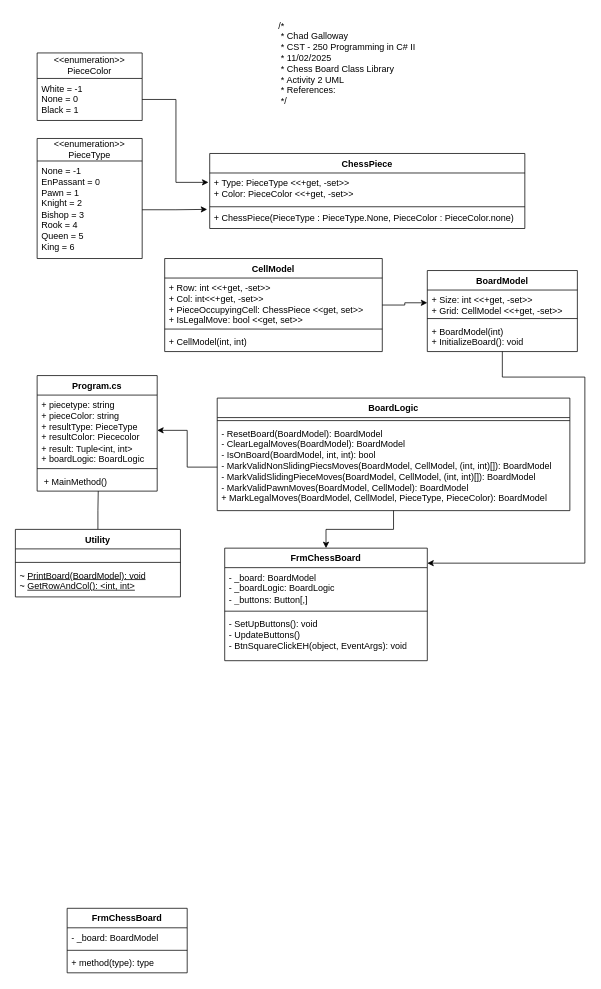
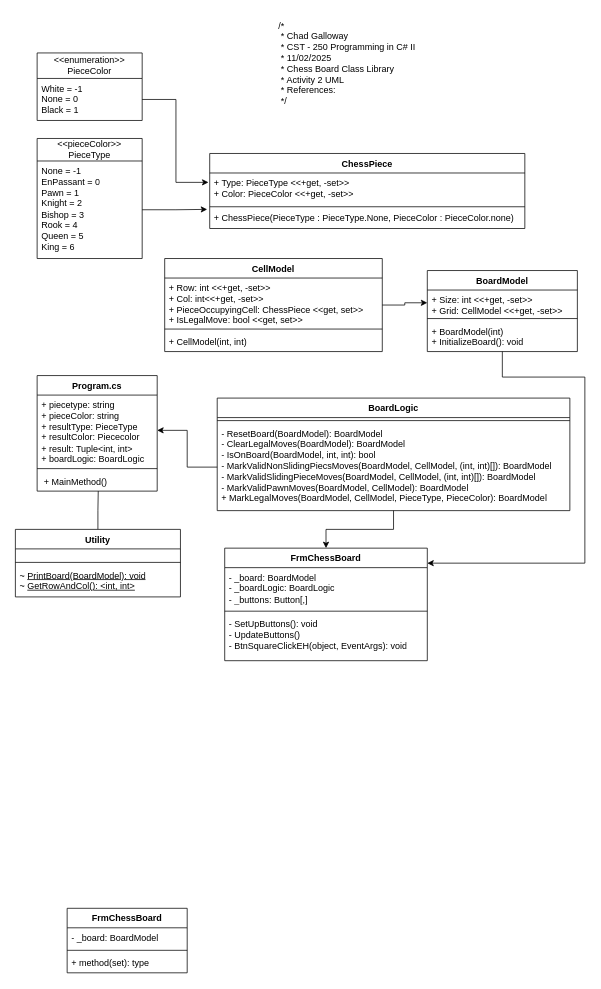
node "<<enumeration>> PieceType": label "<<enumeration>> PieceType" -> "<<pieceColor>> PieceType"
node "+ method(type): type": label "+ method(type): type" -> "+ method(set): type"
